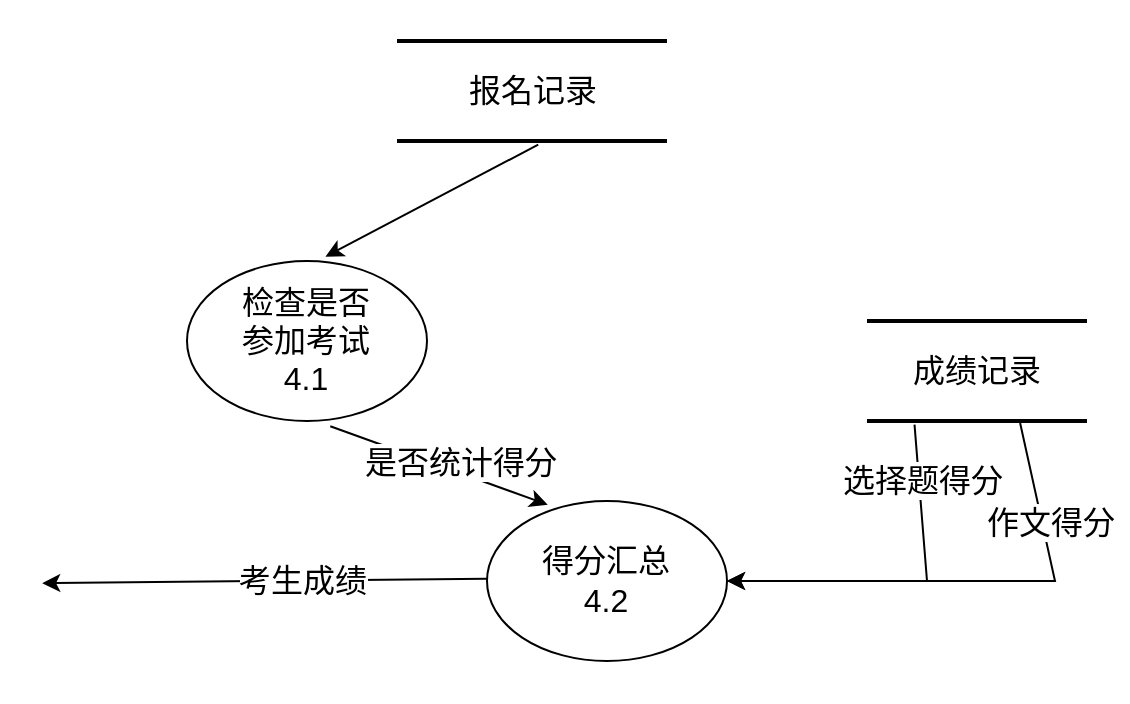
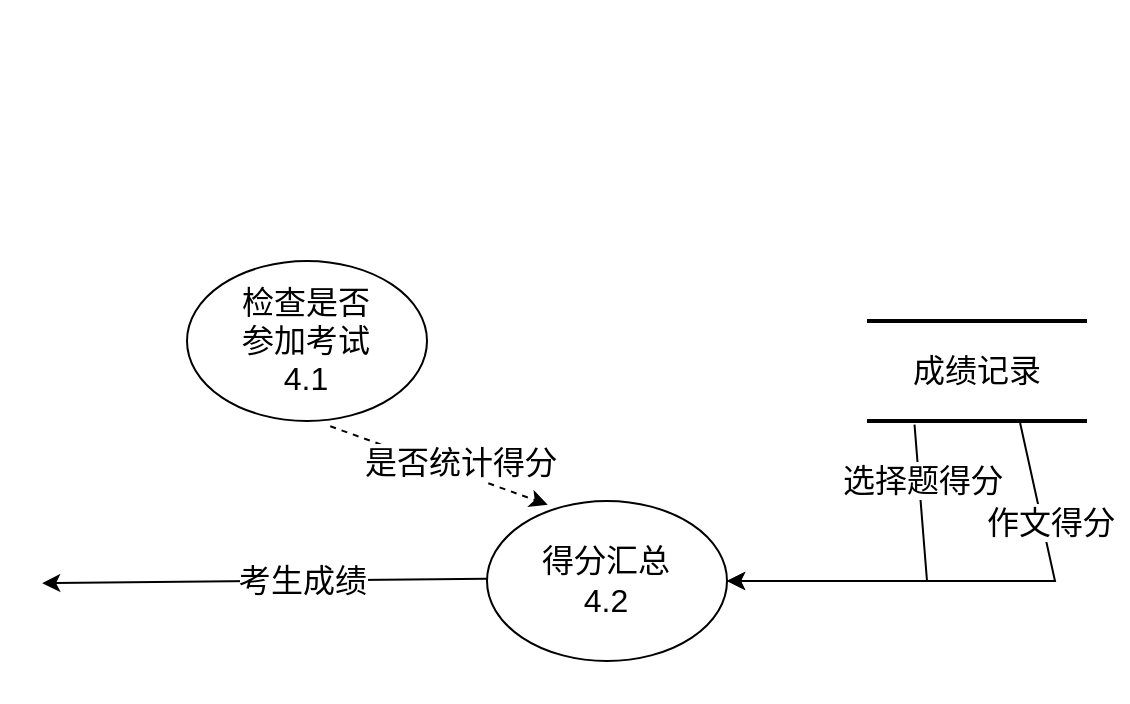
node "报名记录": removed
edge "报名记录" -> "检查是否 参加考试4.1": removed
edge "检查是否 参加考试4.1" -> "得分汇总4.2": style solid -> dashed
